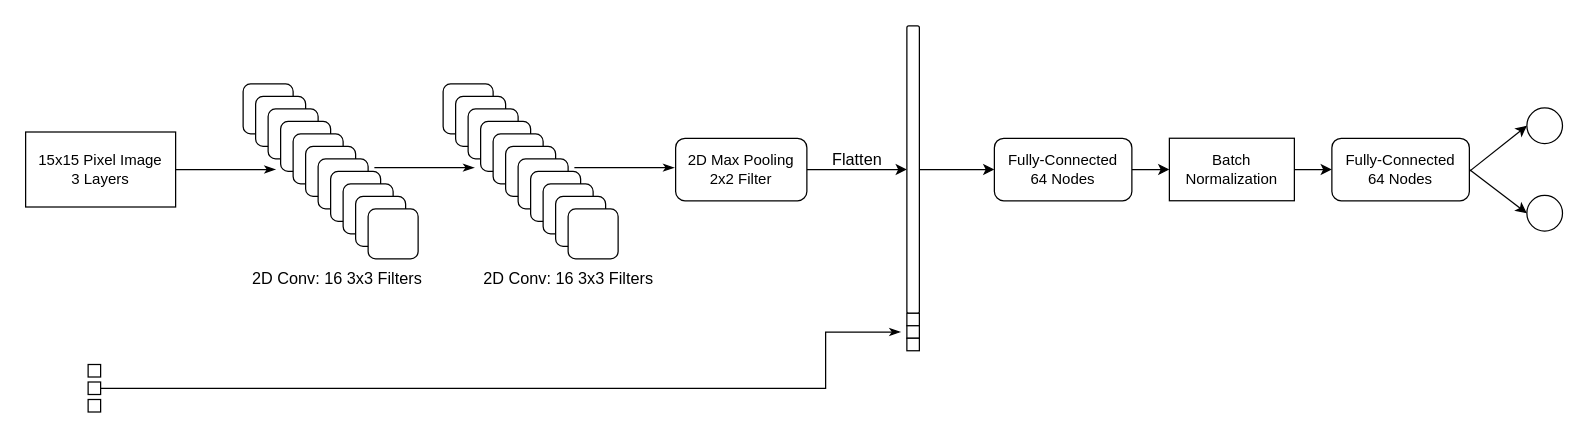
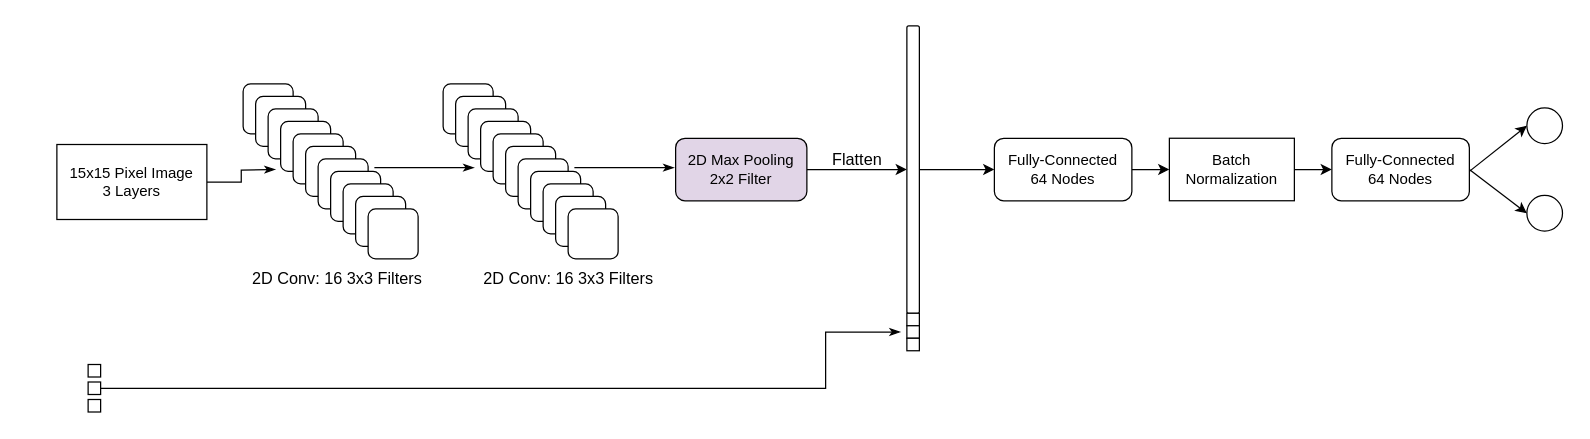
node "15x15 Pixel Image 3 Layers": moved (101, 169) -> (132, 182)
node "2D Max Pooling 2x2 Filter": fillcolor #ffffff -> #e1d5e7
